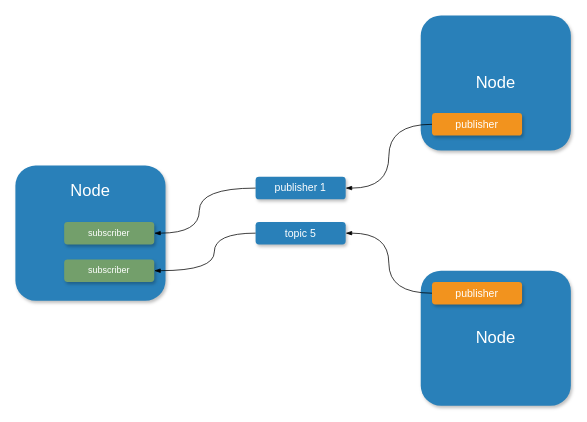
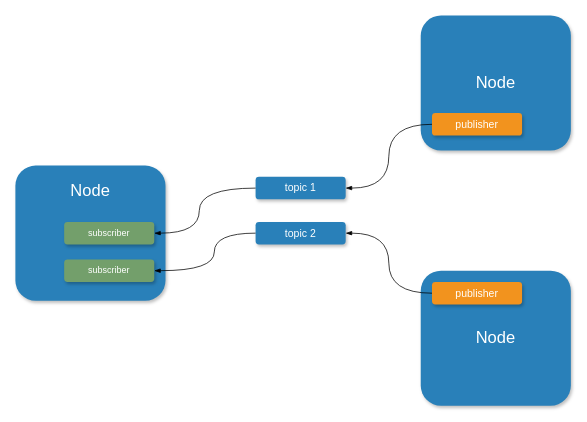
node "publisher 1": label "publisher 1" -> "topic 1"
node "topic 5": label "topic 5" -> "topic 2"
